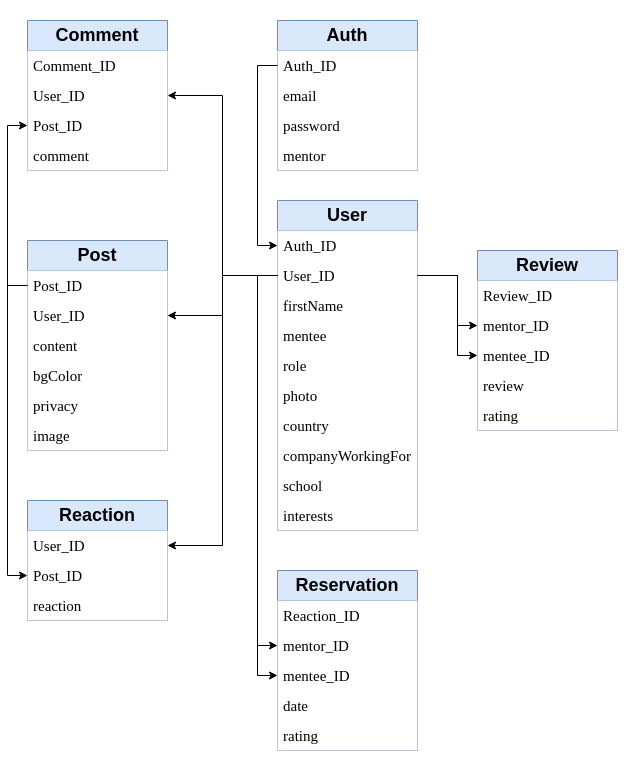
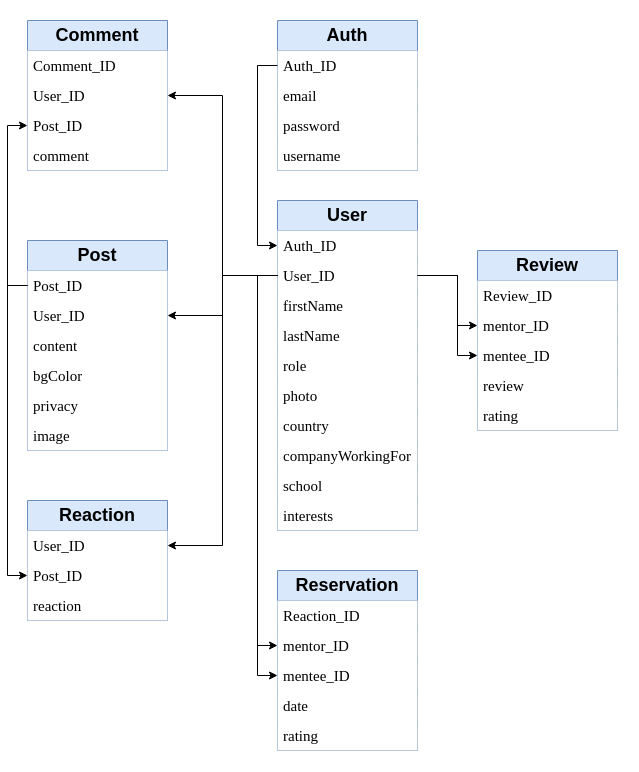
node "mentor": label "mentor" -> "username"
node "mentee": label "mentee" -> "lastName"
